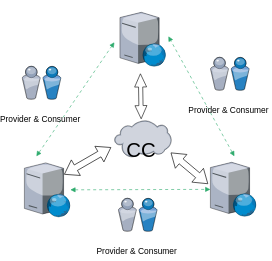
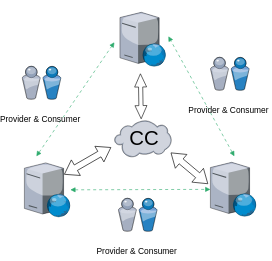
node "CC": moved (141, 150) -> (144, 138)
